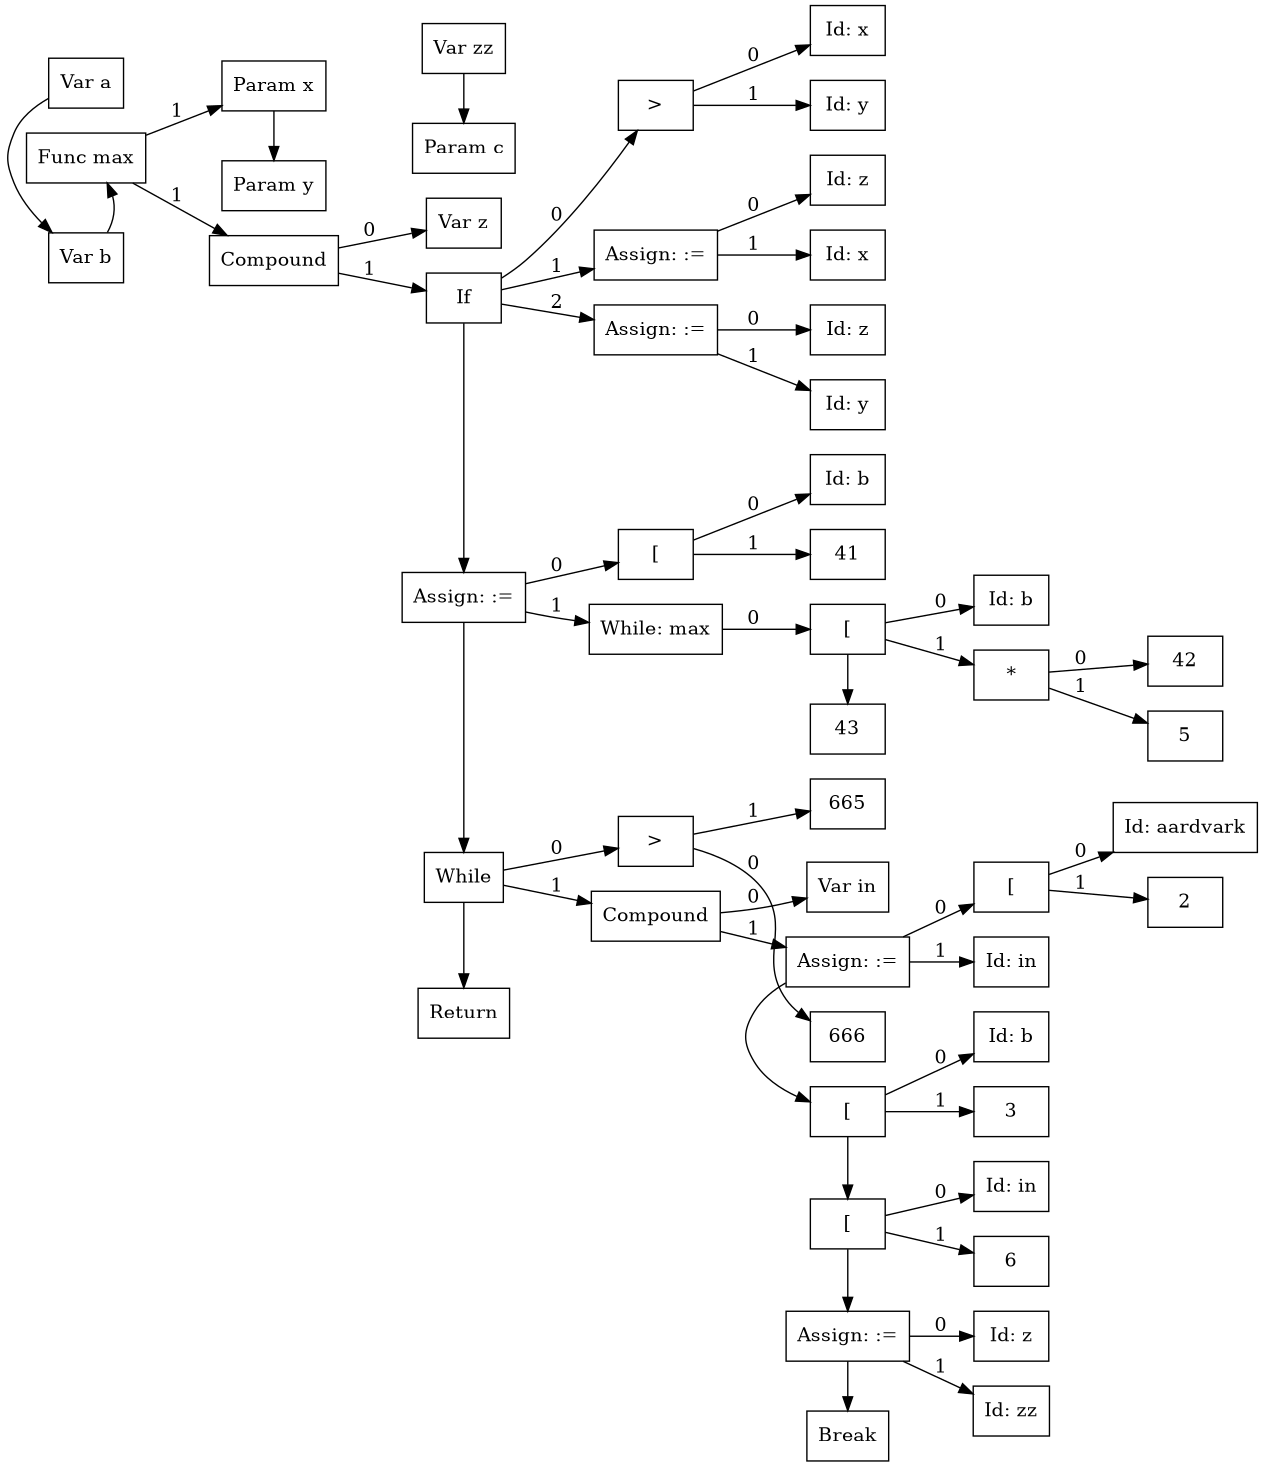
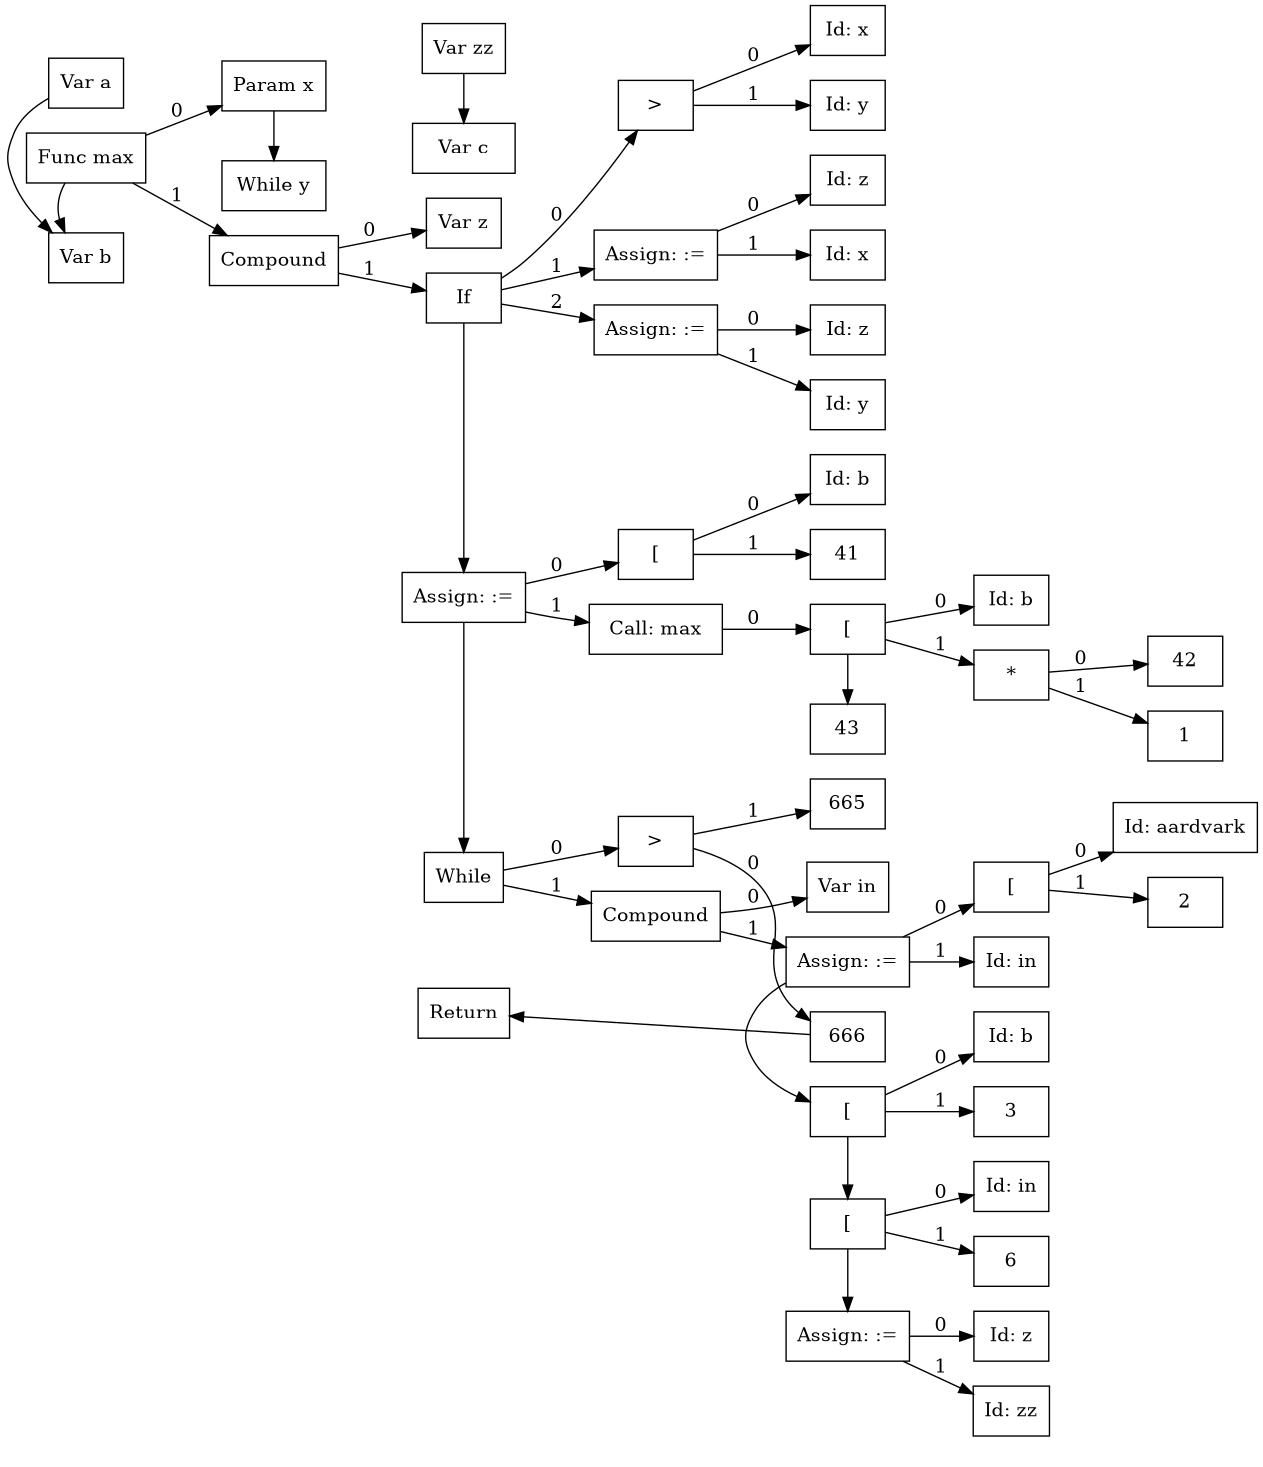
edge "Func max" -> "Param x": label "1" -> "0"
node "Param c": label "Param c" -> "Var c"
node "Param y": label "Param y" -> "While y"
edge "Var b" -> "Func max": reversed
node "While: max": label "While: max" -> "Call: max"
node "5": label "5" -> "1"
edge "While" -> "Return": now "666" -> "Return"
node "Break": removed
